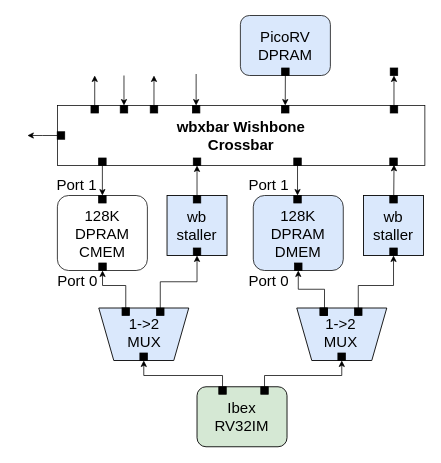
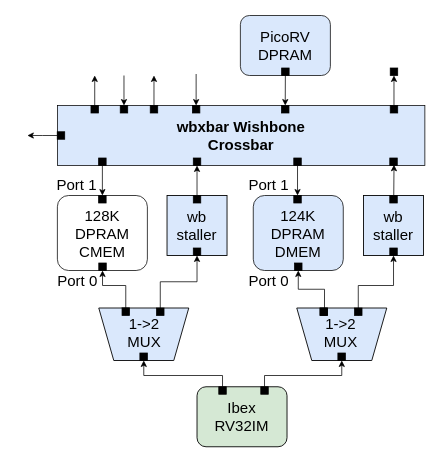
node "wbxbar Wishbone Crossbar": fillcolor #ffffff -> #dae8fc
node "128K DPRAM DMEM": label "128K DPRAM DMEM" -> "124K DPRAM DMEM"
